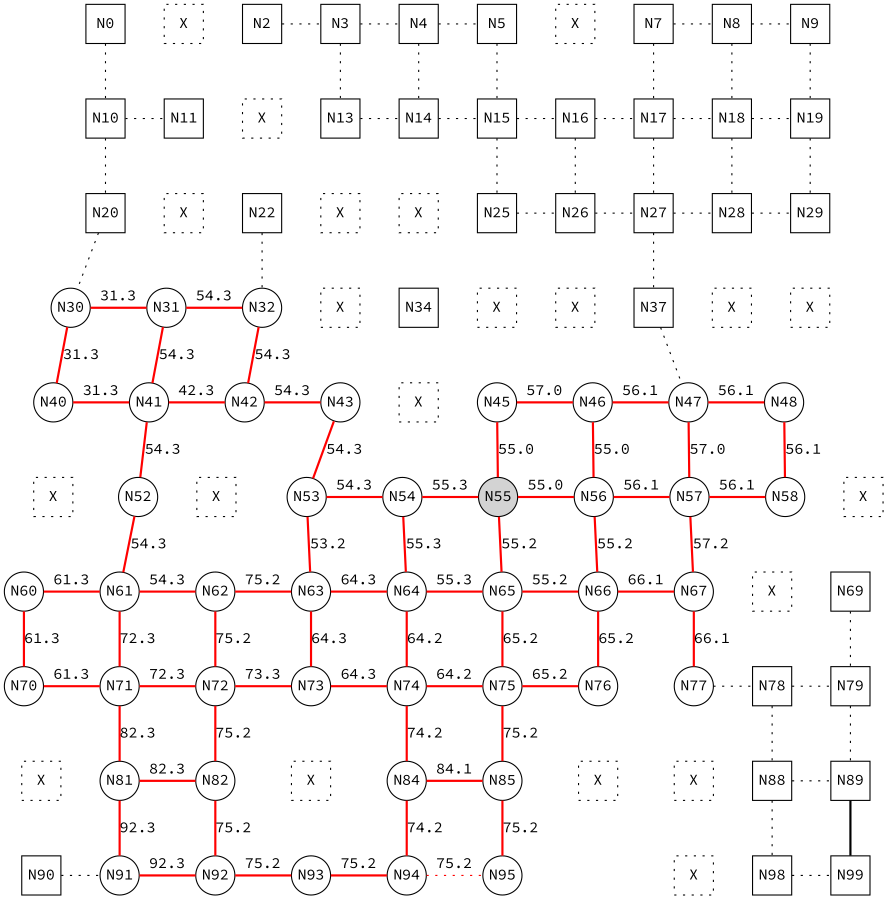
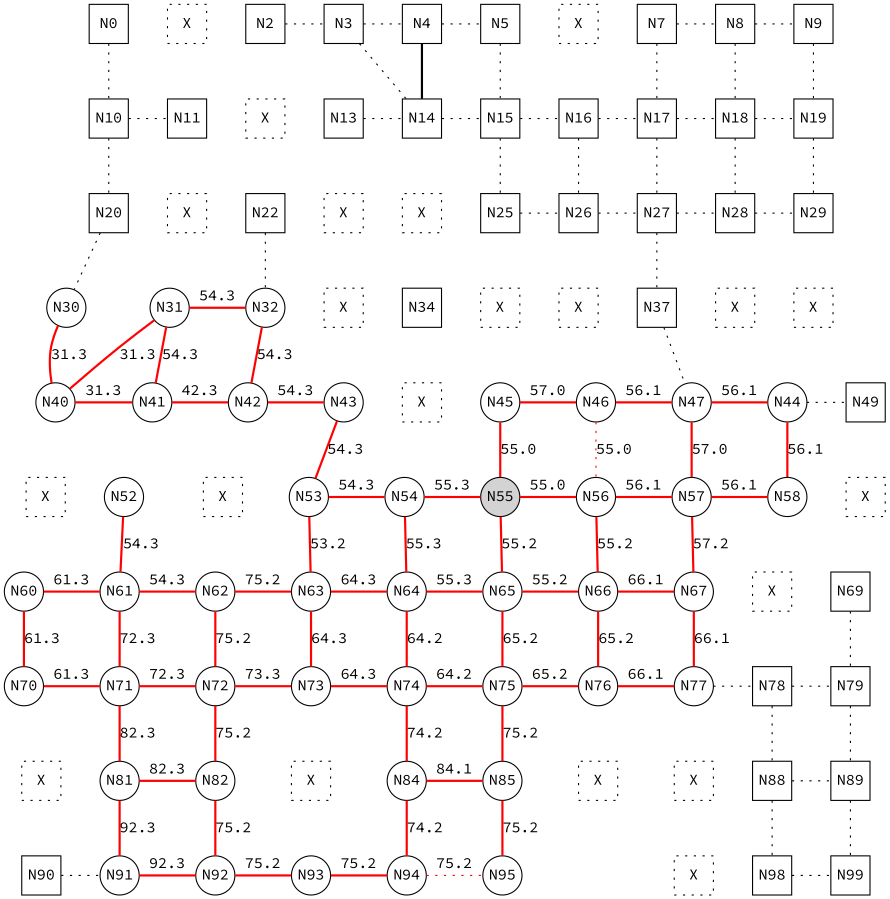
edge "N3" -- "N13": now "N3" -- "N14"
edge "N4" -- "N14": style dotted -> bold
edge "N30" -- "N31": now "N40" -- "N31"
node "N48": label "N48" -> "N44"
node "N49": added
edge "N41" -- "N52": removed, label "54.3"
edge "N46" -- "N56": style bold -> dotted
edge "N76" -- "N77": added, label "66.1"
edge "N89" -- "N99": style bold -> dotted
